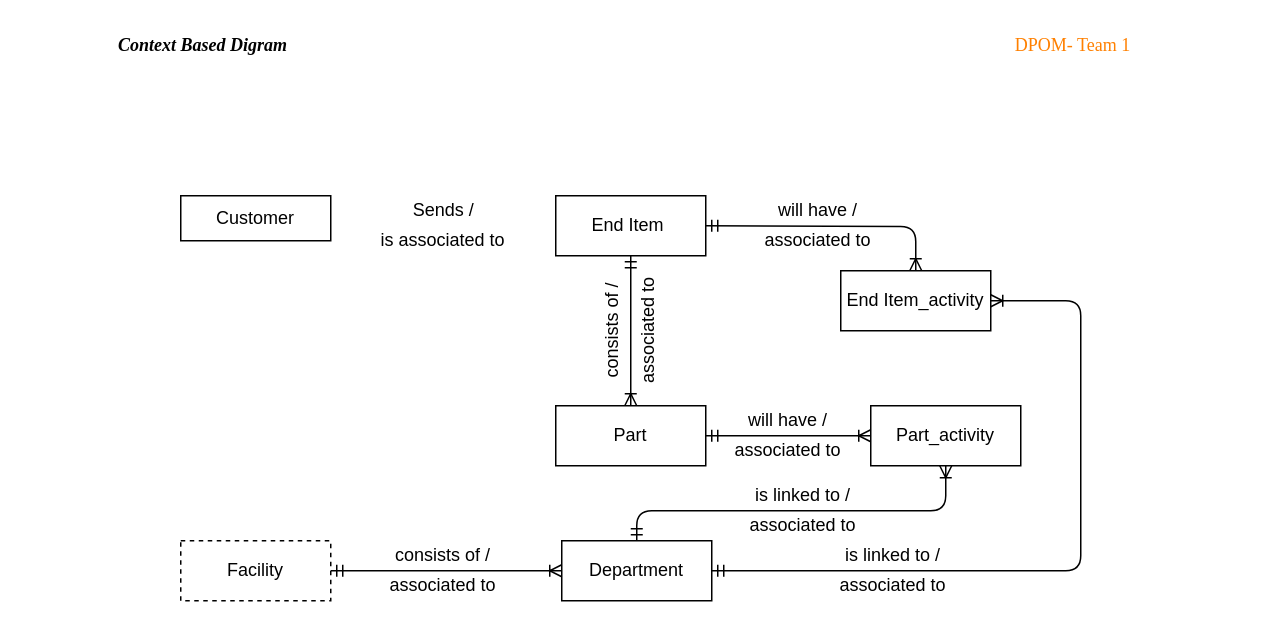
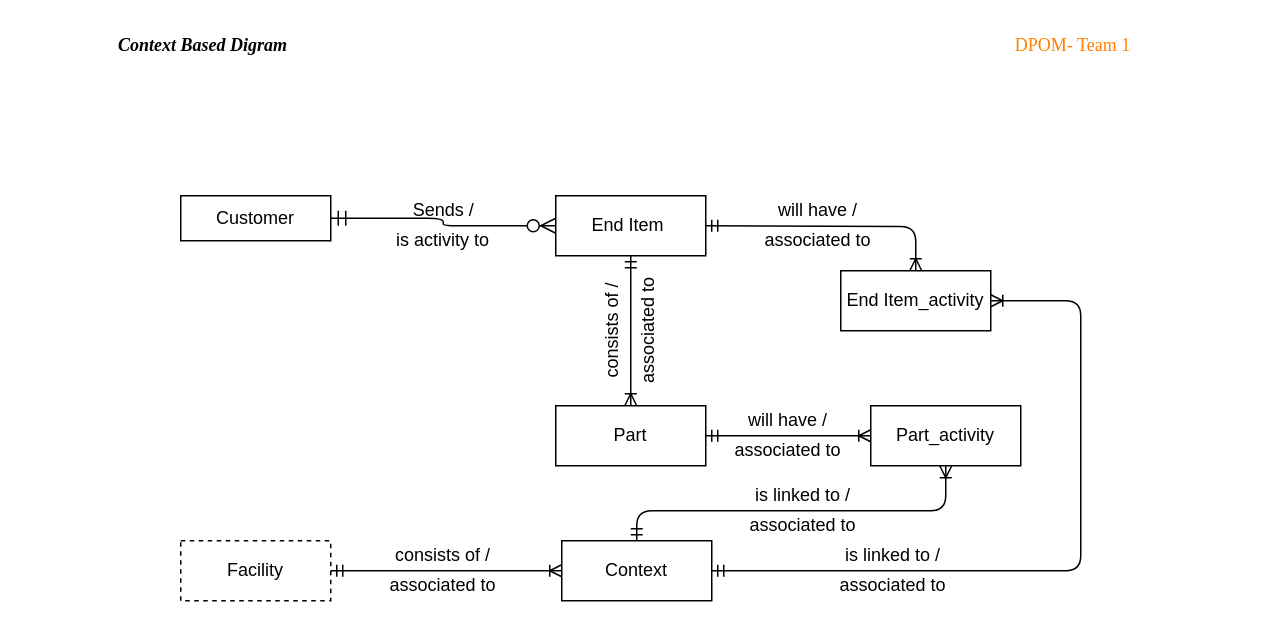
edge "Customer" -- "End Item": added
node "is associated to": label "is associated to" -> "is activity to"
node "Department": label "Department" -> "Context"
